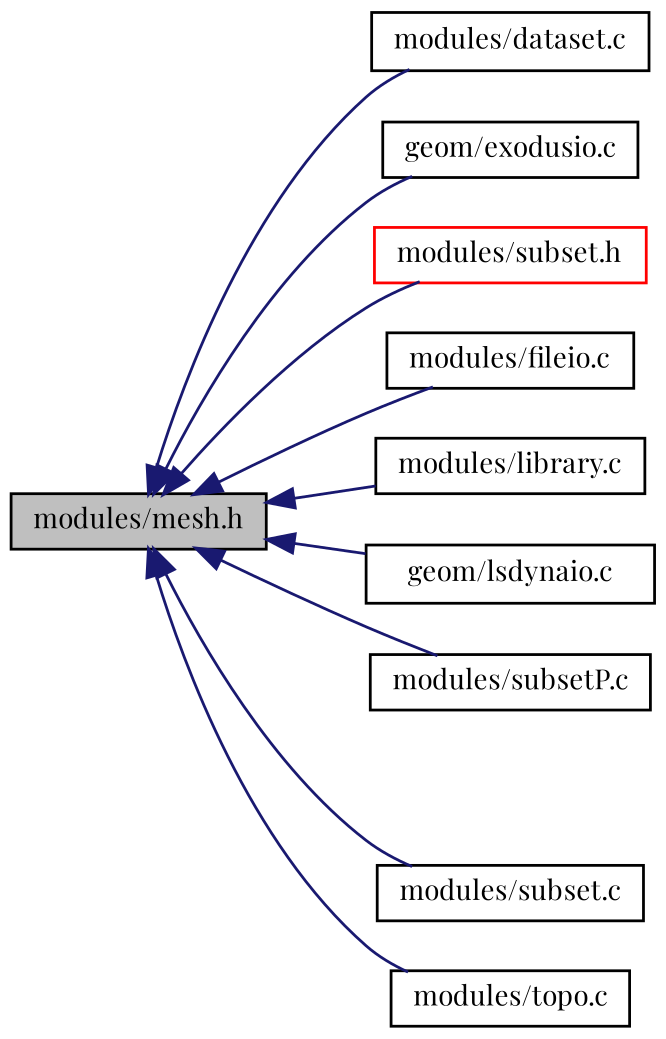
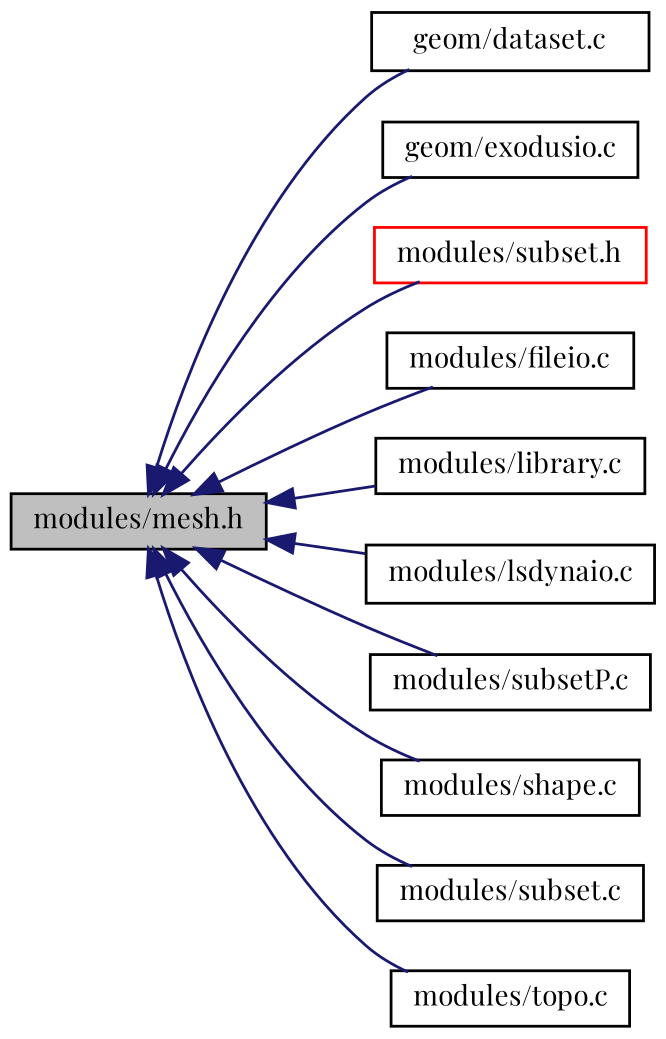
node "modules/dataset.c": label "modules/dataset.c" -> "geom/dataset.c"
node "geom/lsdynaio.c": label "geom/lsdynaio.c" -> "modules/lsdynaio.c"
node "modules/shape.c": added
